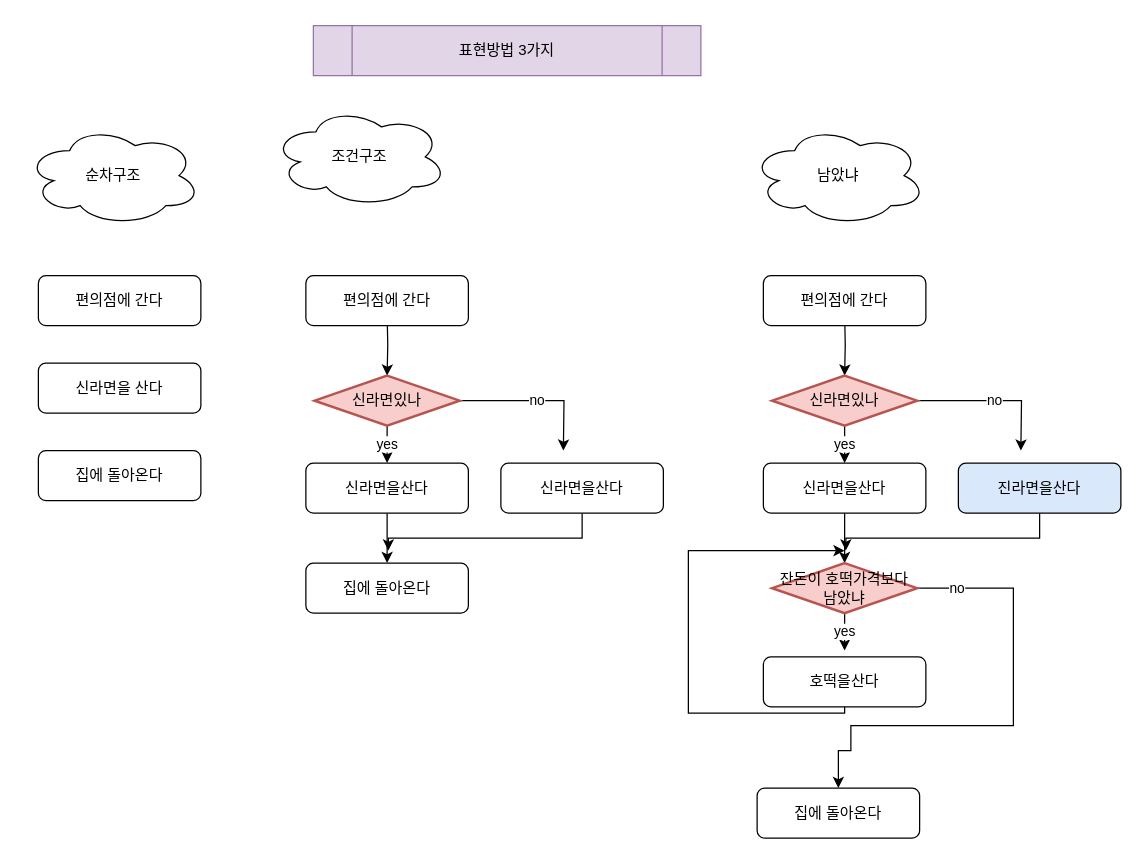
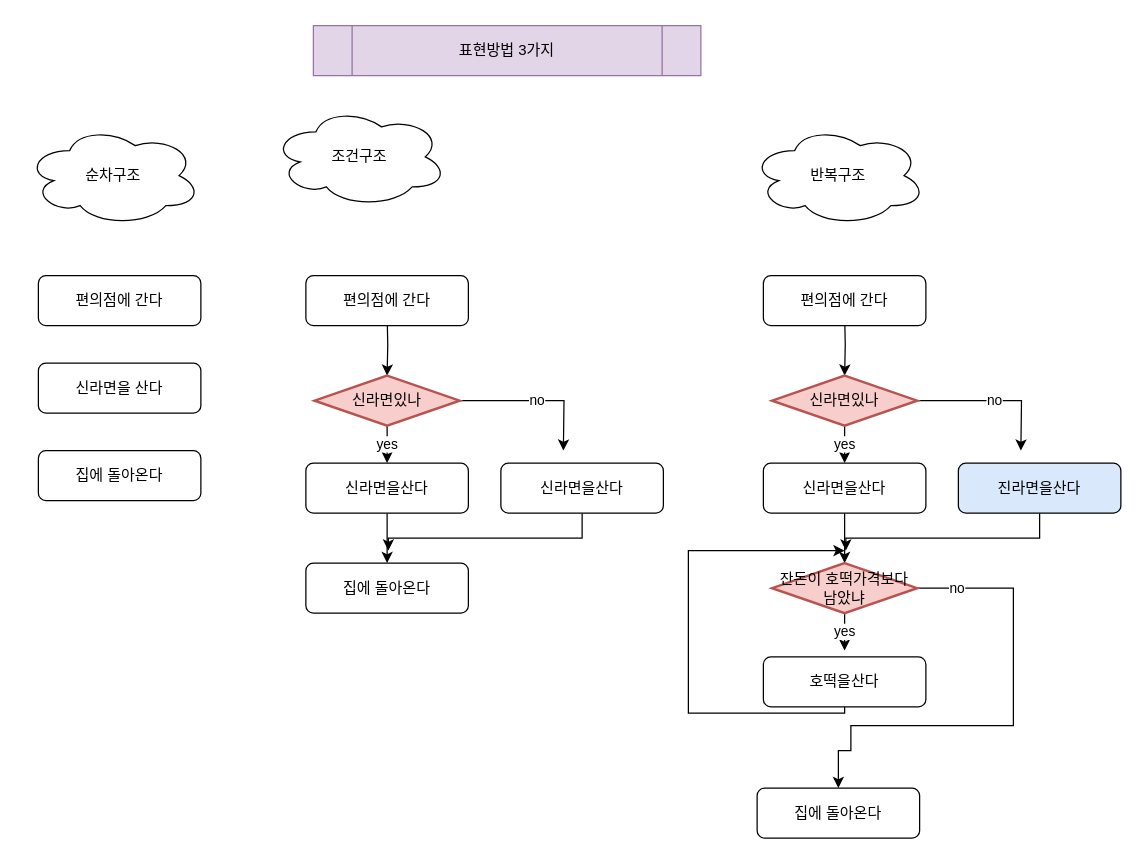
node "남았냐": label "남았냐" -> "반복구조"
